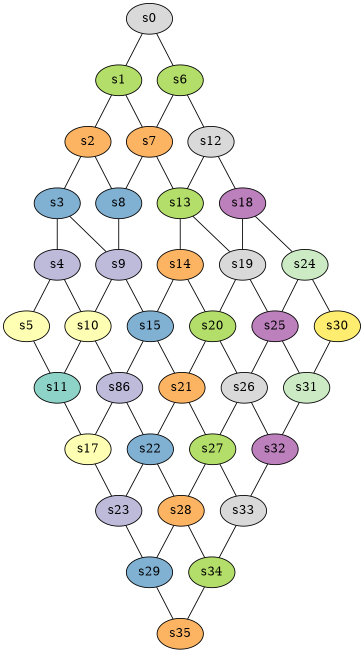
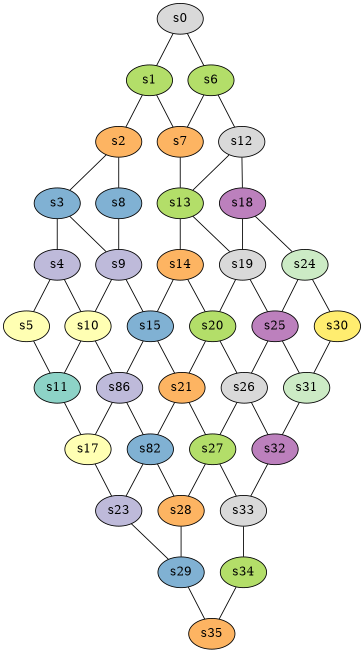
edge "s7" -- "s8": removed
node "s22": label "s22" -> "s82"
edge "s28" -- "s34": removed
